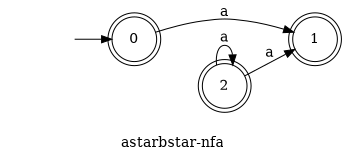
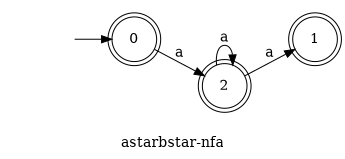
edge "0" -> "1": now "0" -> "2"
